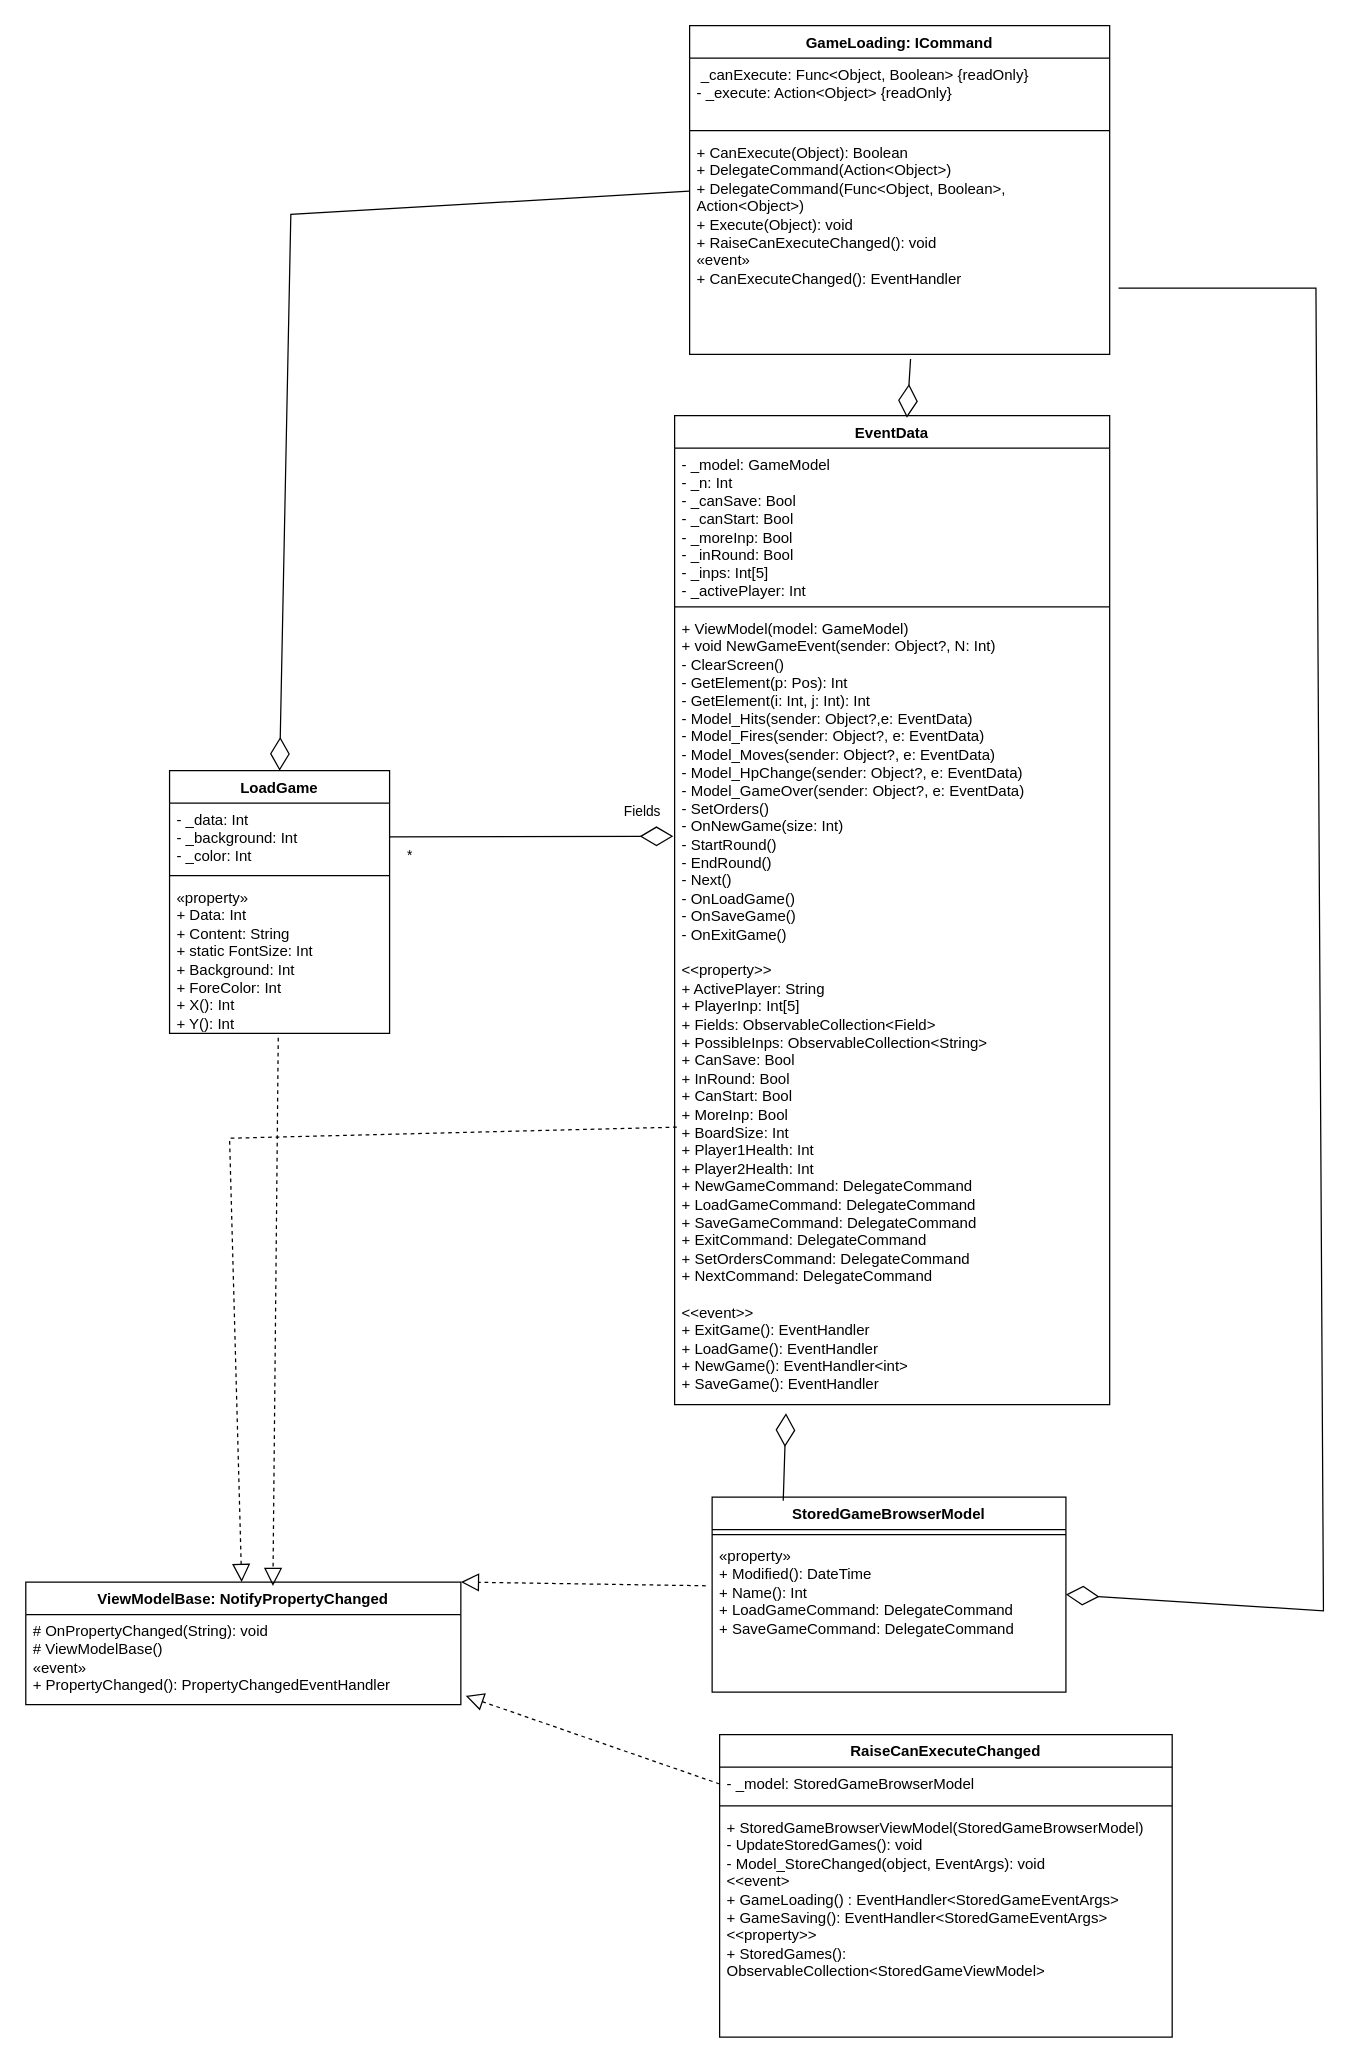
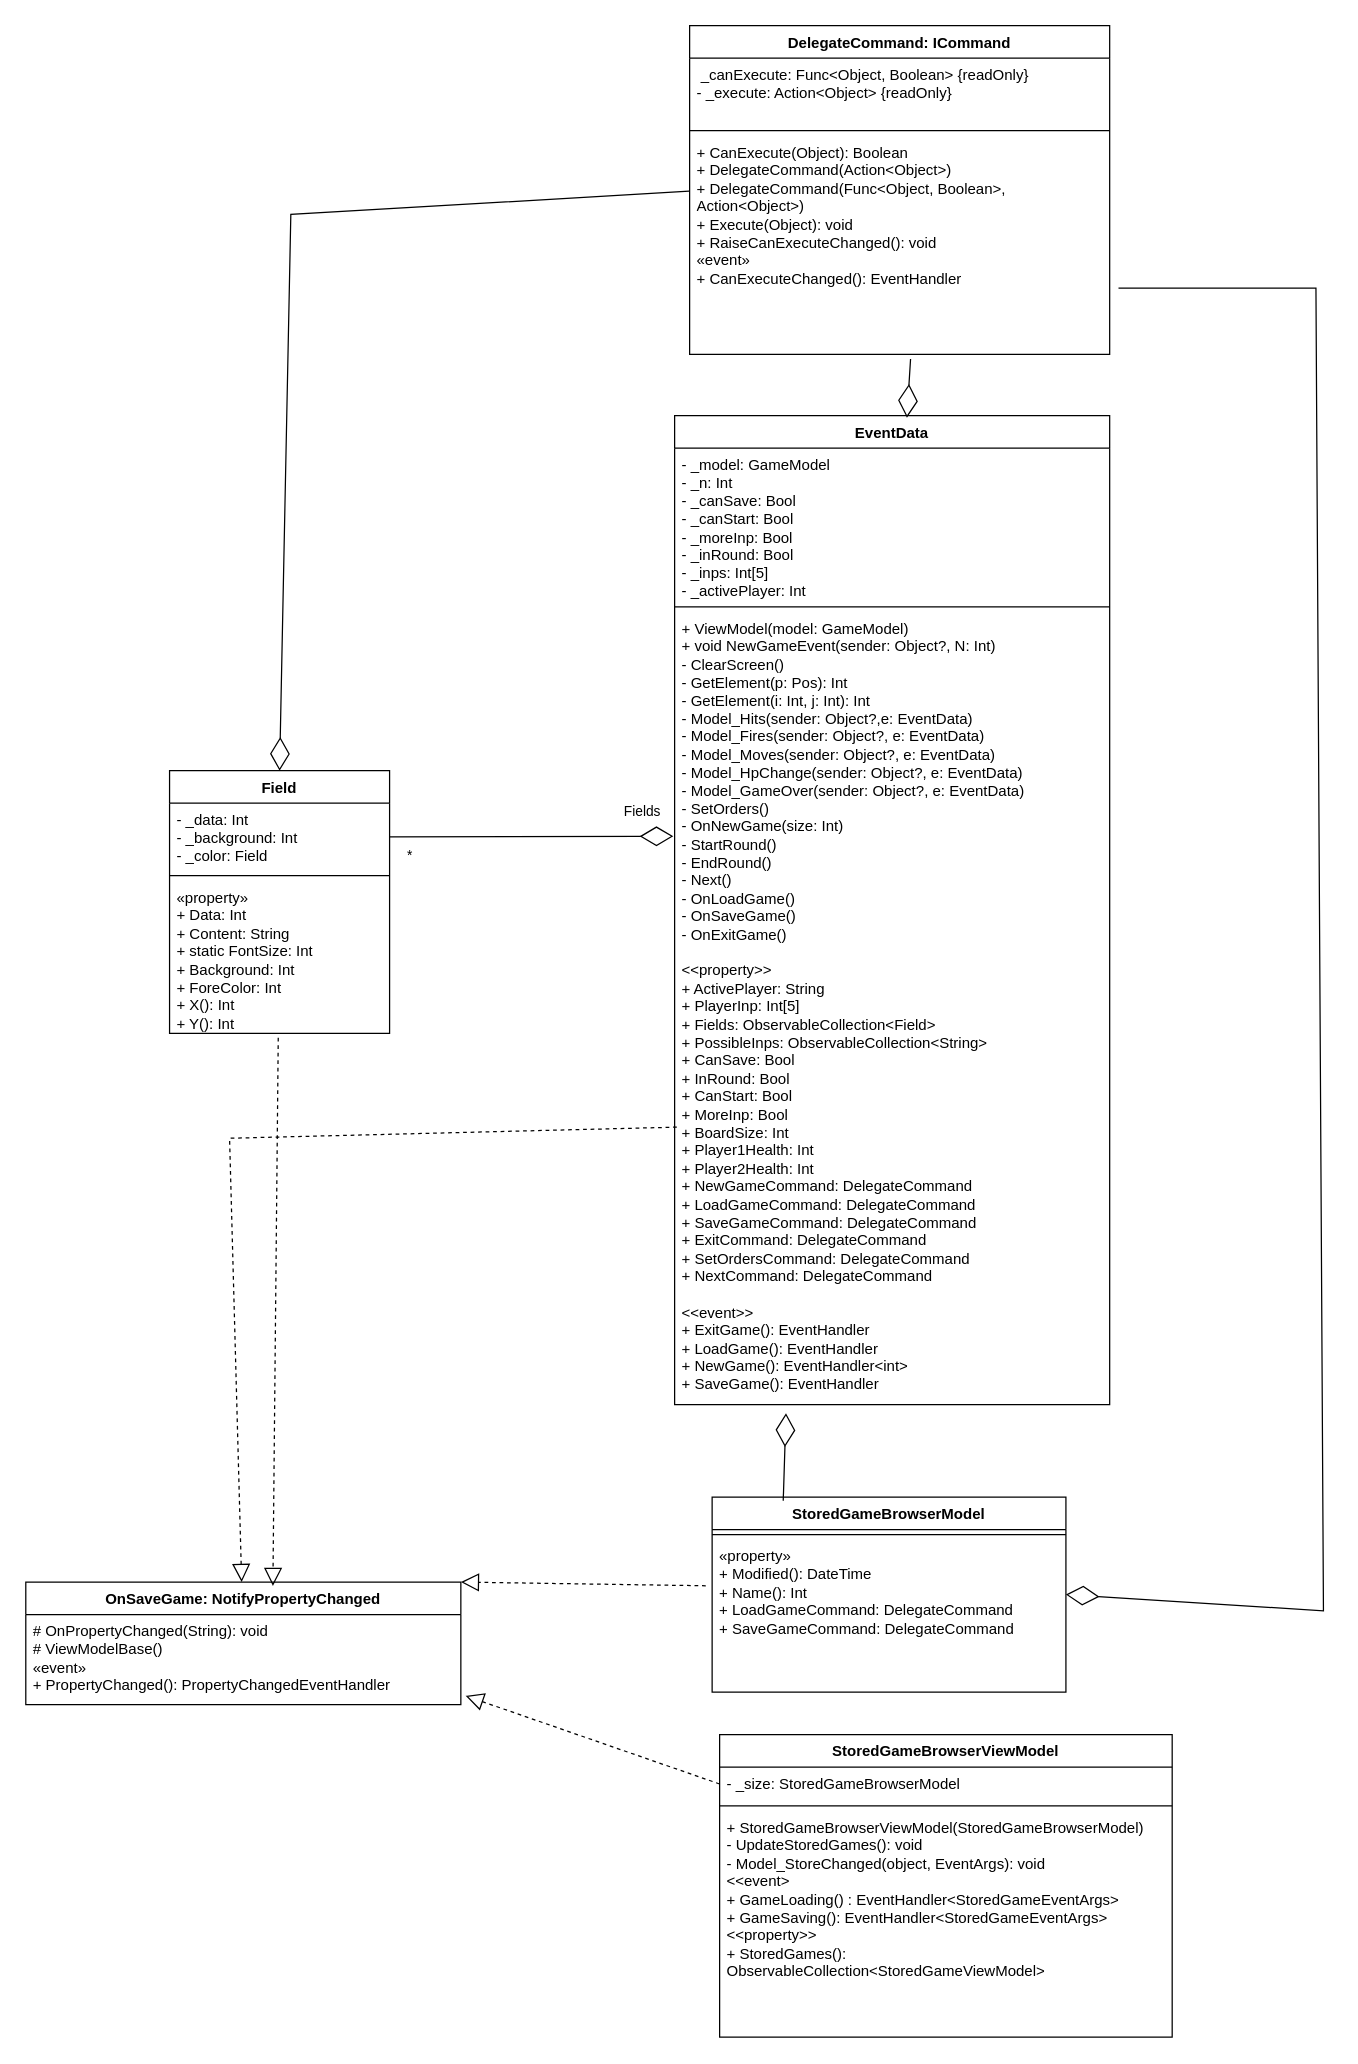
node "GameLoading: ICommand": label "GameLoading: ICommand" -> "DelegateCommand: ICommand"
node "LoadGame": label "LoadGame" -> "Field"
node "- _data: Int - _background: Int - _color: Int": label "- _data: Int - _background: Int - _color: Int" -> "- _data: Int - _background: Int - _color: Field"
node "ViewModelBase: NotifyPropertyChanged": label "ViewModelBase: NotifyPropertyChanged" -> "OnSaveGame: NotifyPropertyChanged"
node "RaiseCanExecuteChanged": label "RaiseCanExecuteChanged" -> "StoredGameBrowserViewModel"
node "- _model: StoredGameBrowserModel": label "- _model: StoredGameBrowserModel" -> "- _size: StoredGameBrowserModel"
